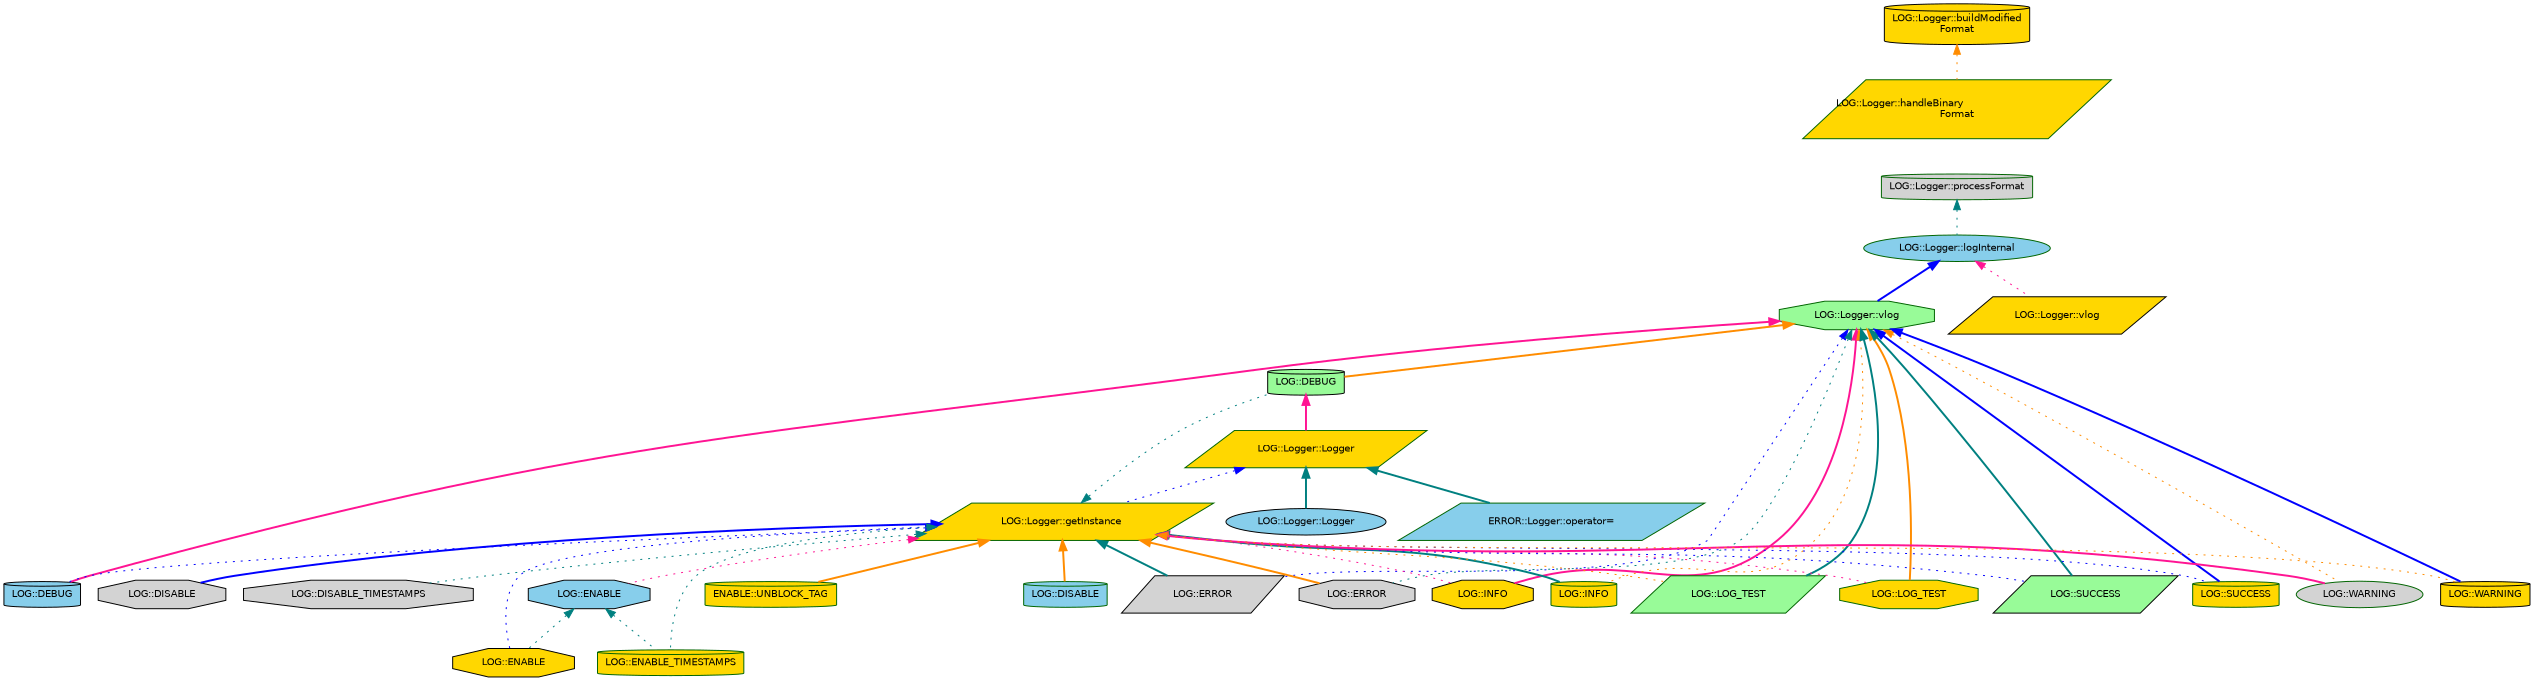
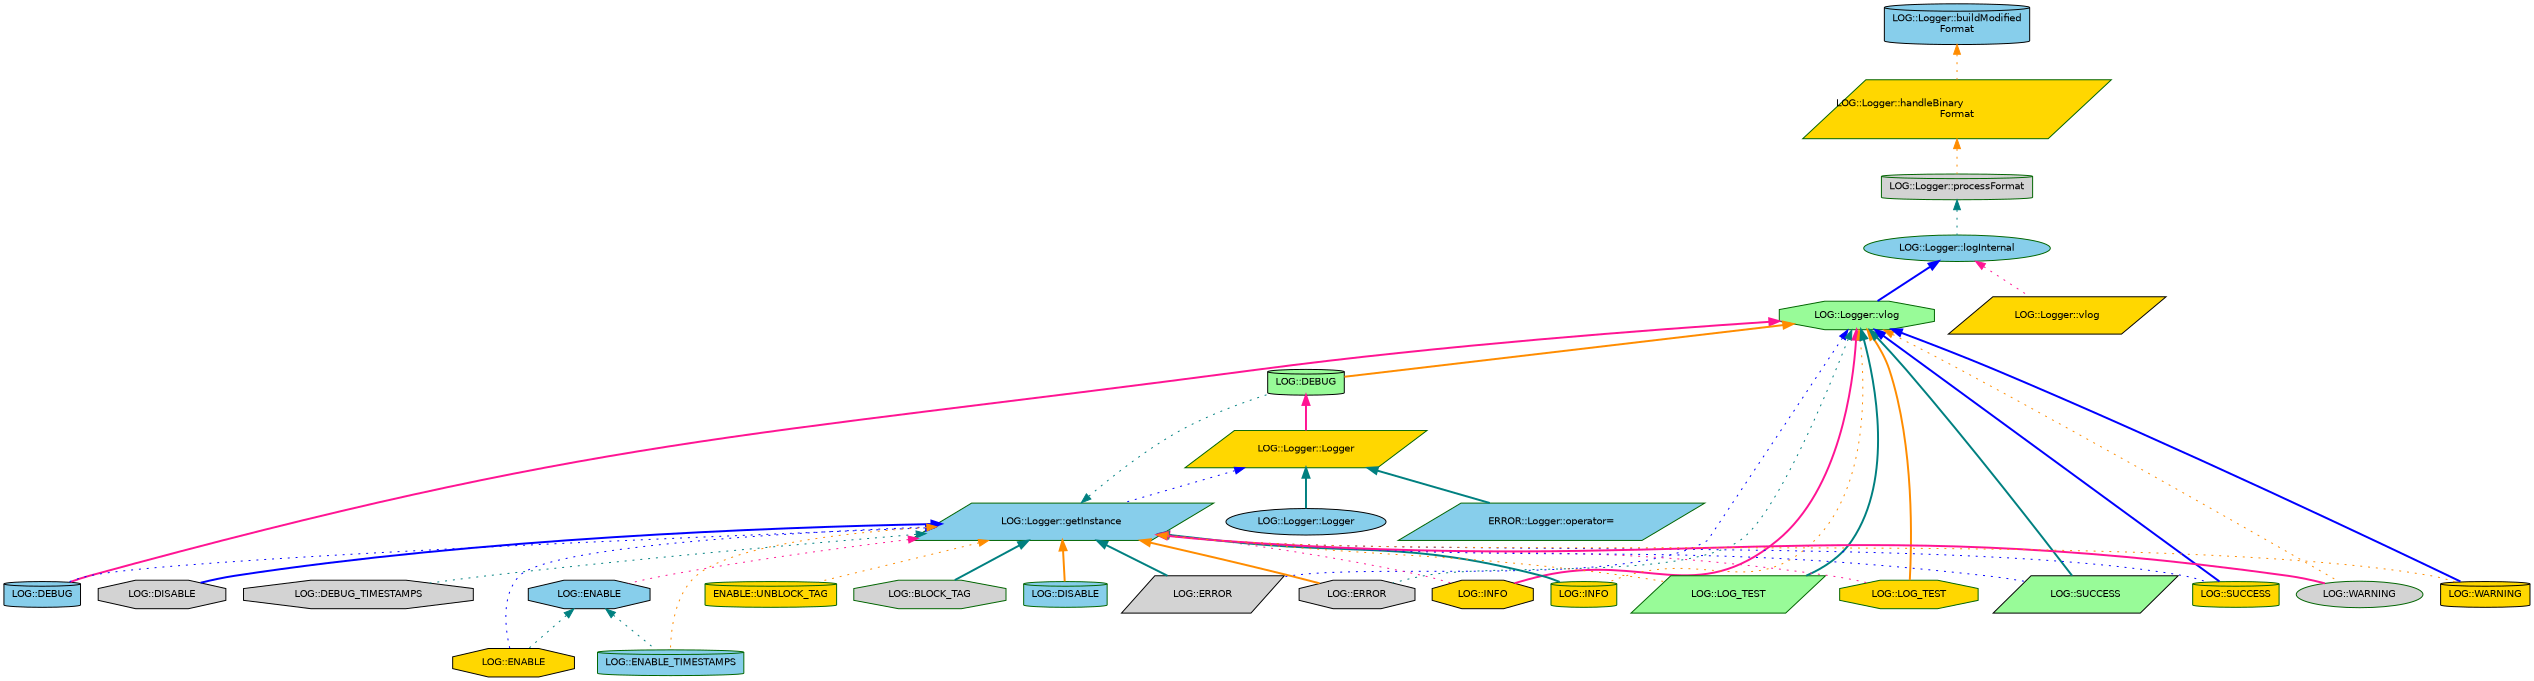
node "LOG::Logger::buildModified Format": fillcolor gold -> skyblue
edge "LOG::Logger::processFormat" -> "LOG::Logger::handleBinary Format": added
node "LOG::Logger::getInstance": fillcolor gold -> skyblue
edge "LOG::ENABLE_TIMESTAMPS" -> "LOG::Logger::getInstance": color teal -> darkorange
edge "ENABLE::UNBLOCK_TAG" -> "LOG::Logger::getInstance": style bold -> dotted
node "LOG::DISABLE_TIMESTAMPS": label "LOG::DISABLE_TIMESTAMPS" -> "LOG::DEBUG_TIMESTAMPS"
node "LOG::BLOCK_TAG": added
node "LOG::ENABLE_TIMESTAMPS": fillcolor gold -> skyblue
